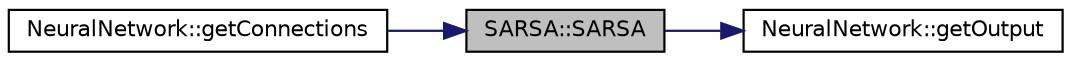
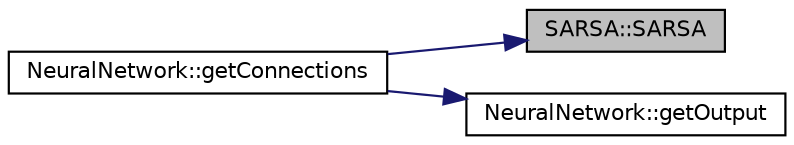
edge "SARSA::SARSA" -> "NeuralNetwork::getOutput": now "NeuralNetwork::getConnections" -> "NeuralNetwork::getOutput"
